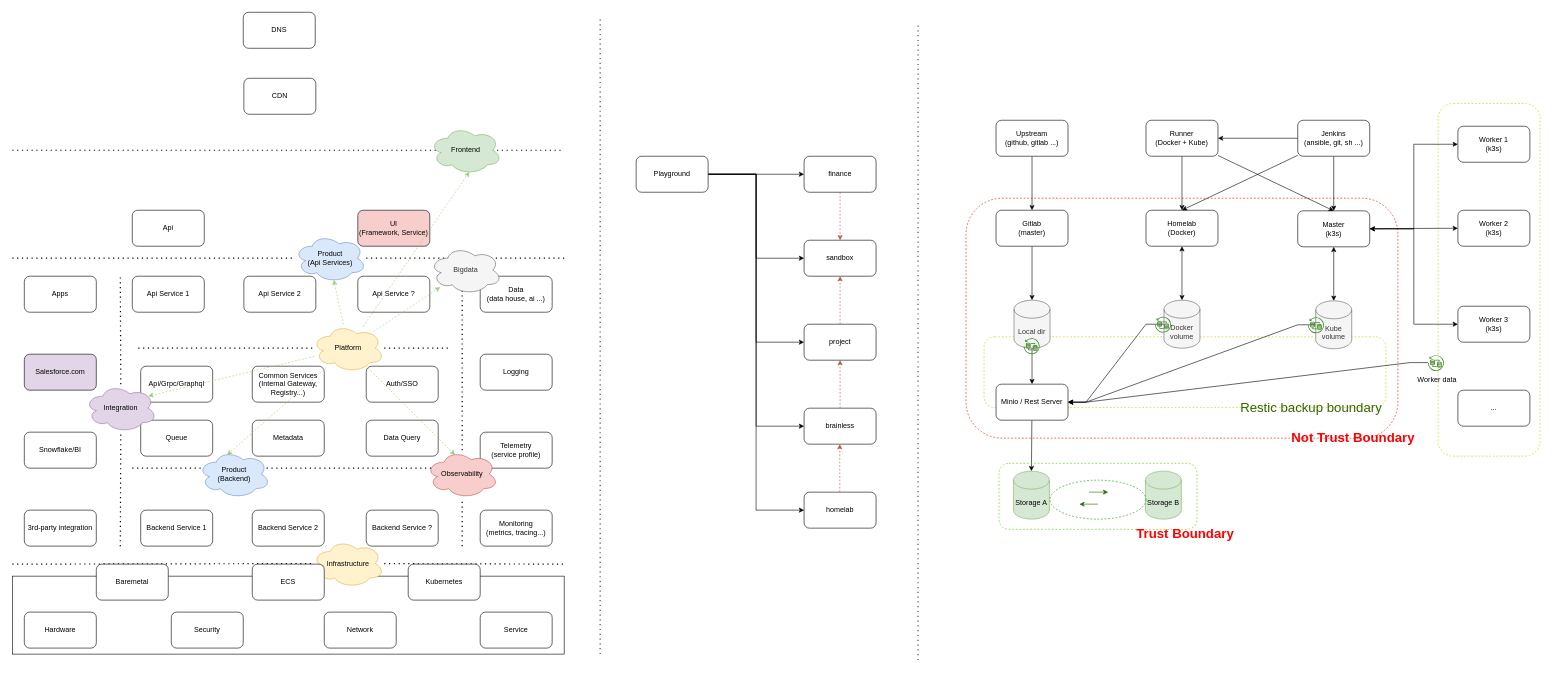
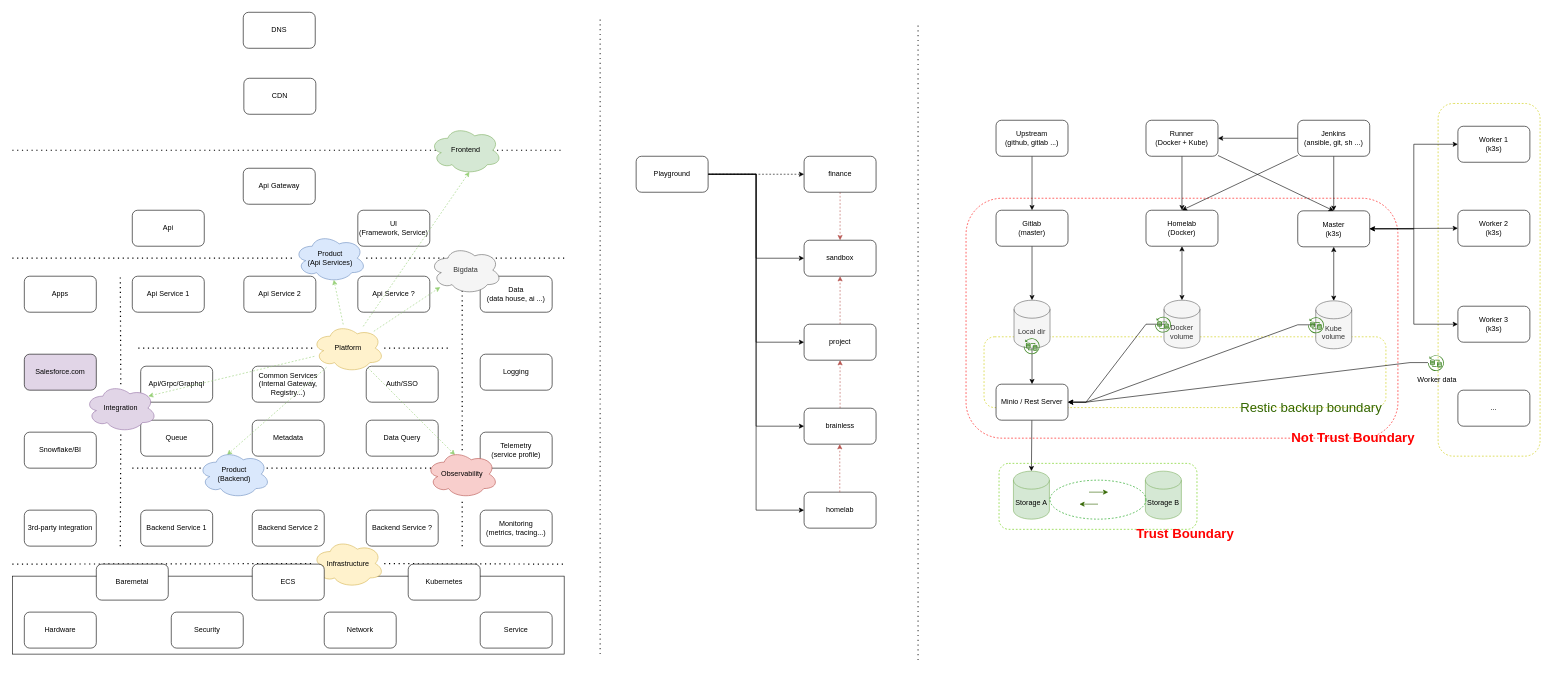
edge "Playground" -> "finance": style solid -> dashed
node "Api Gateway": added
node "UI (Framework, Service)": fillcolor #f8cecc -> #ffffff
